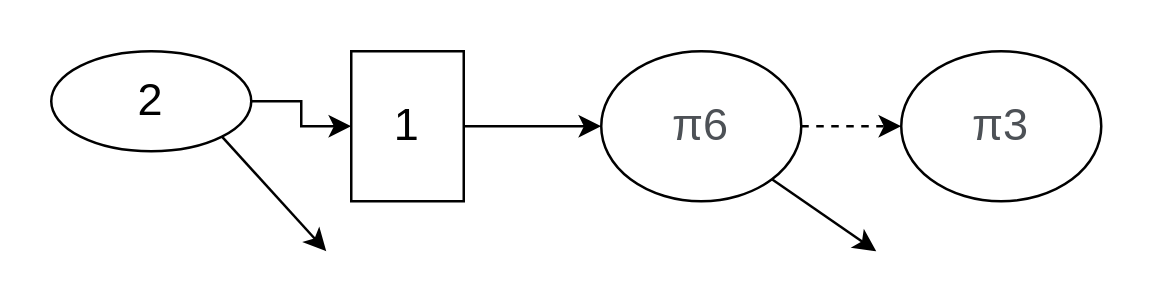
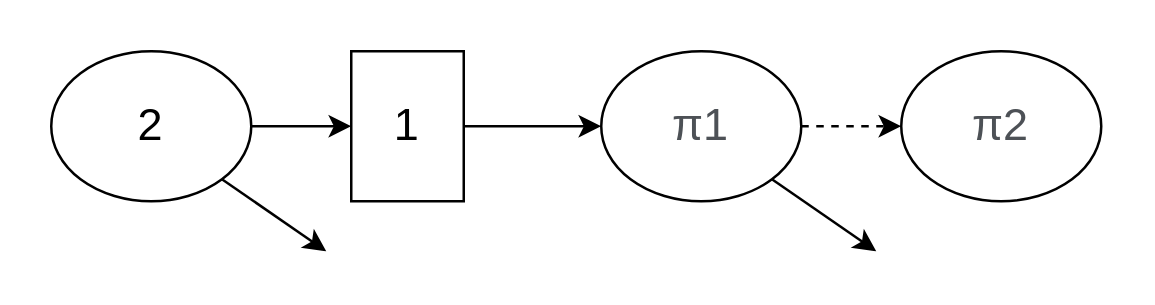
node "2": size 200x100 -> 200x150
node "π6": label "π6" -> "π1"
node "π3": label "π3" -> "π2"
